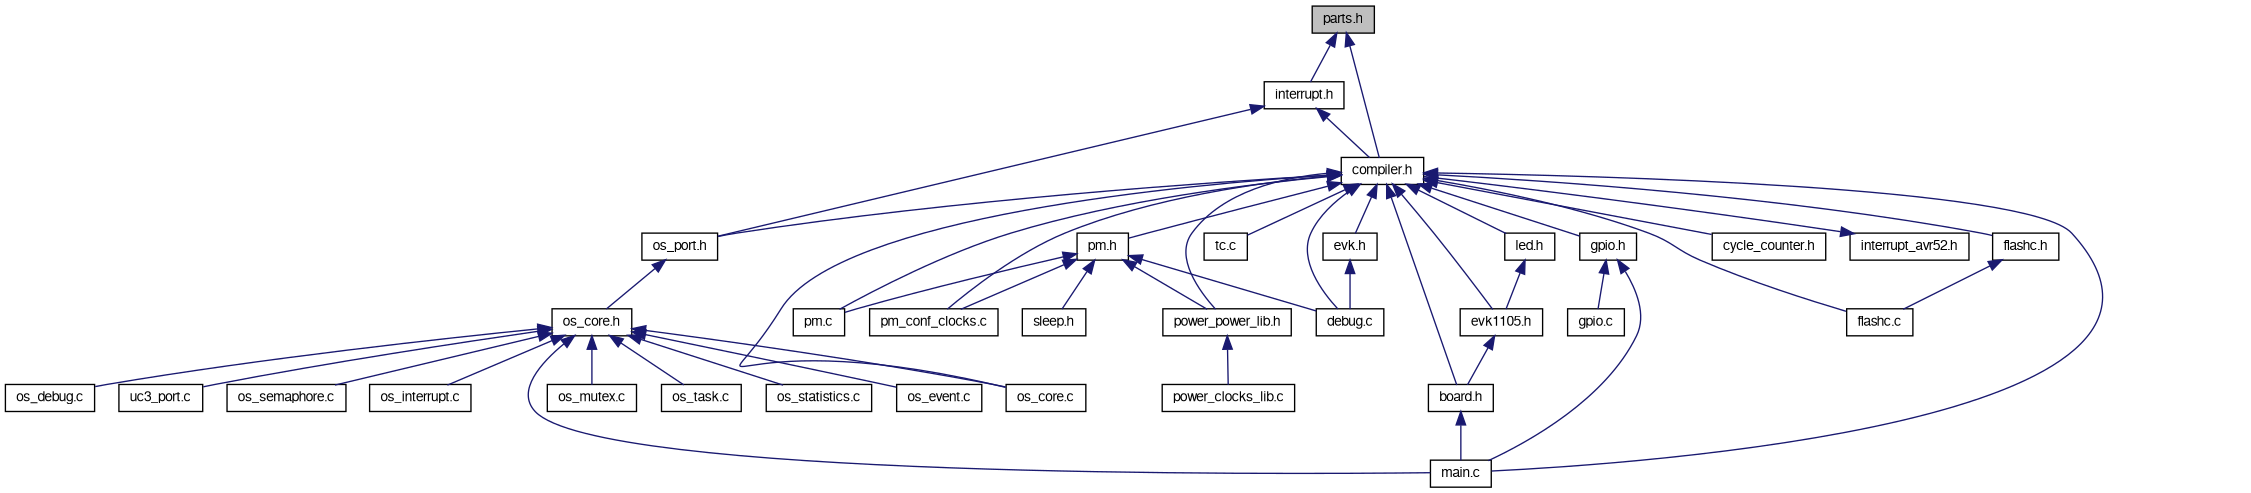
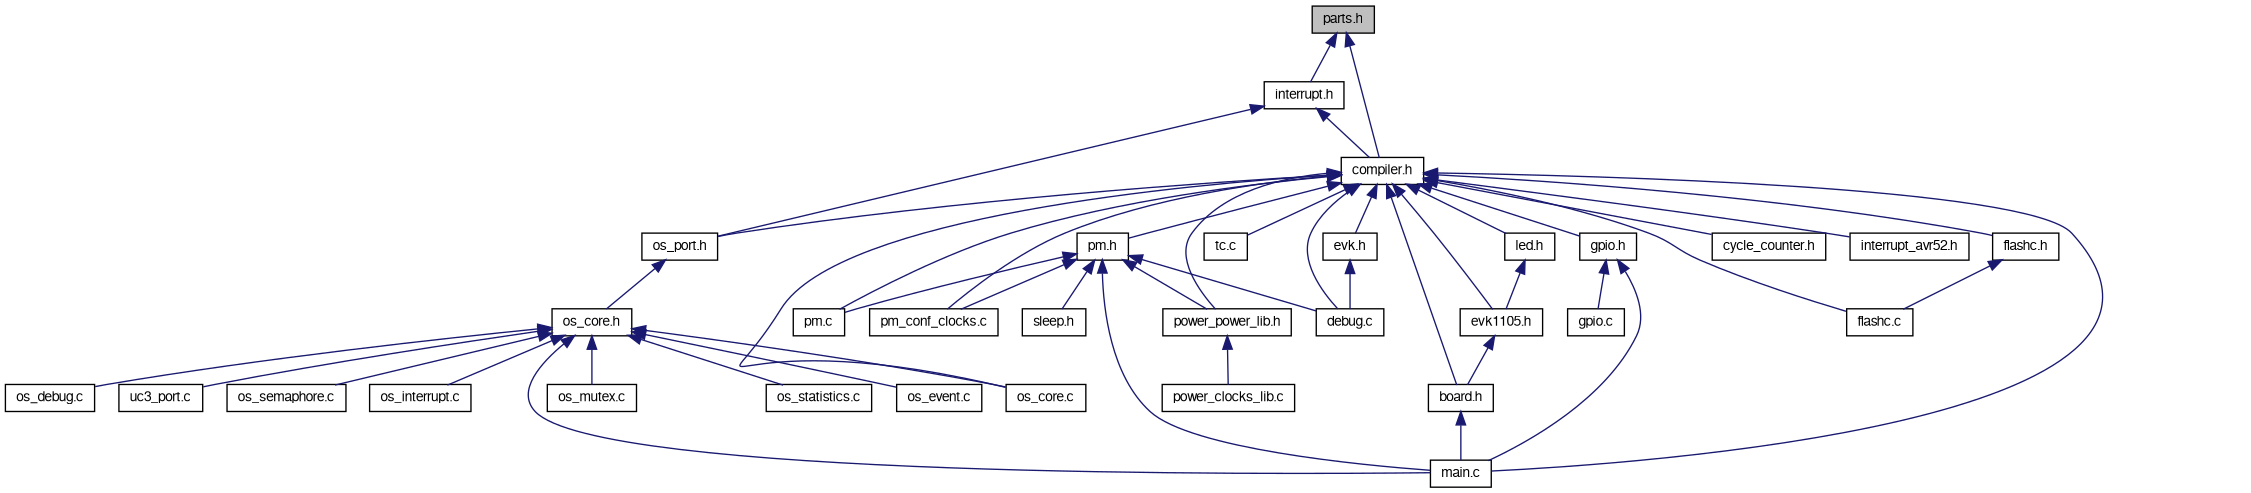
edge "compiler.h" -> "interrupt_avr52.h": reversed
node "os_task.c": removed
edge "main.c" -> "pm.h": added
